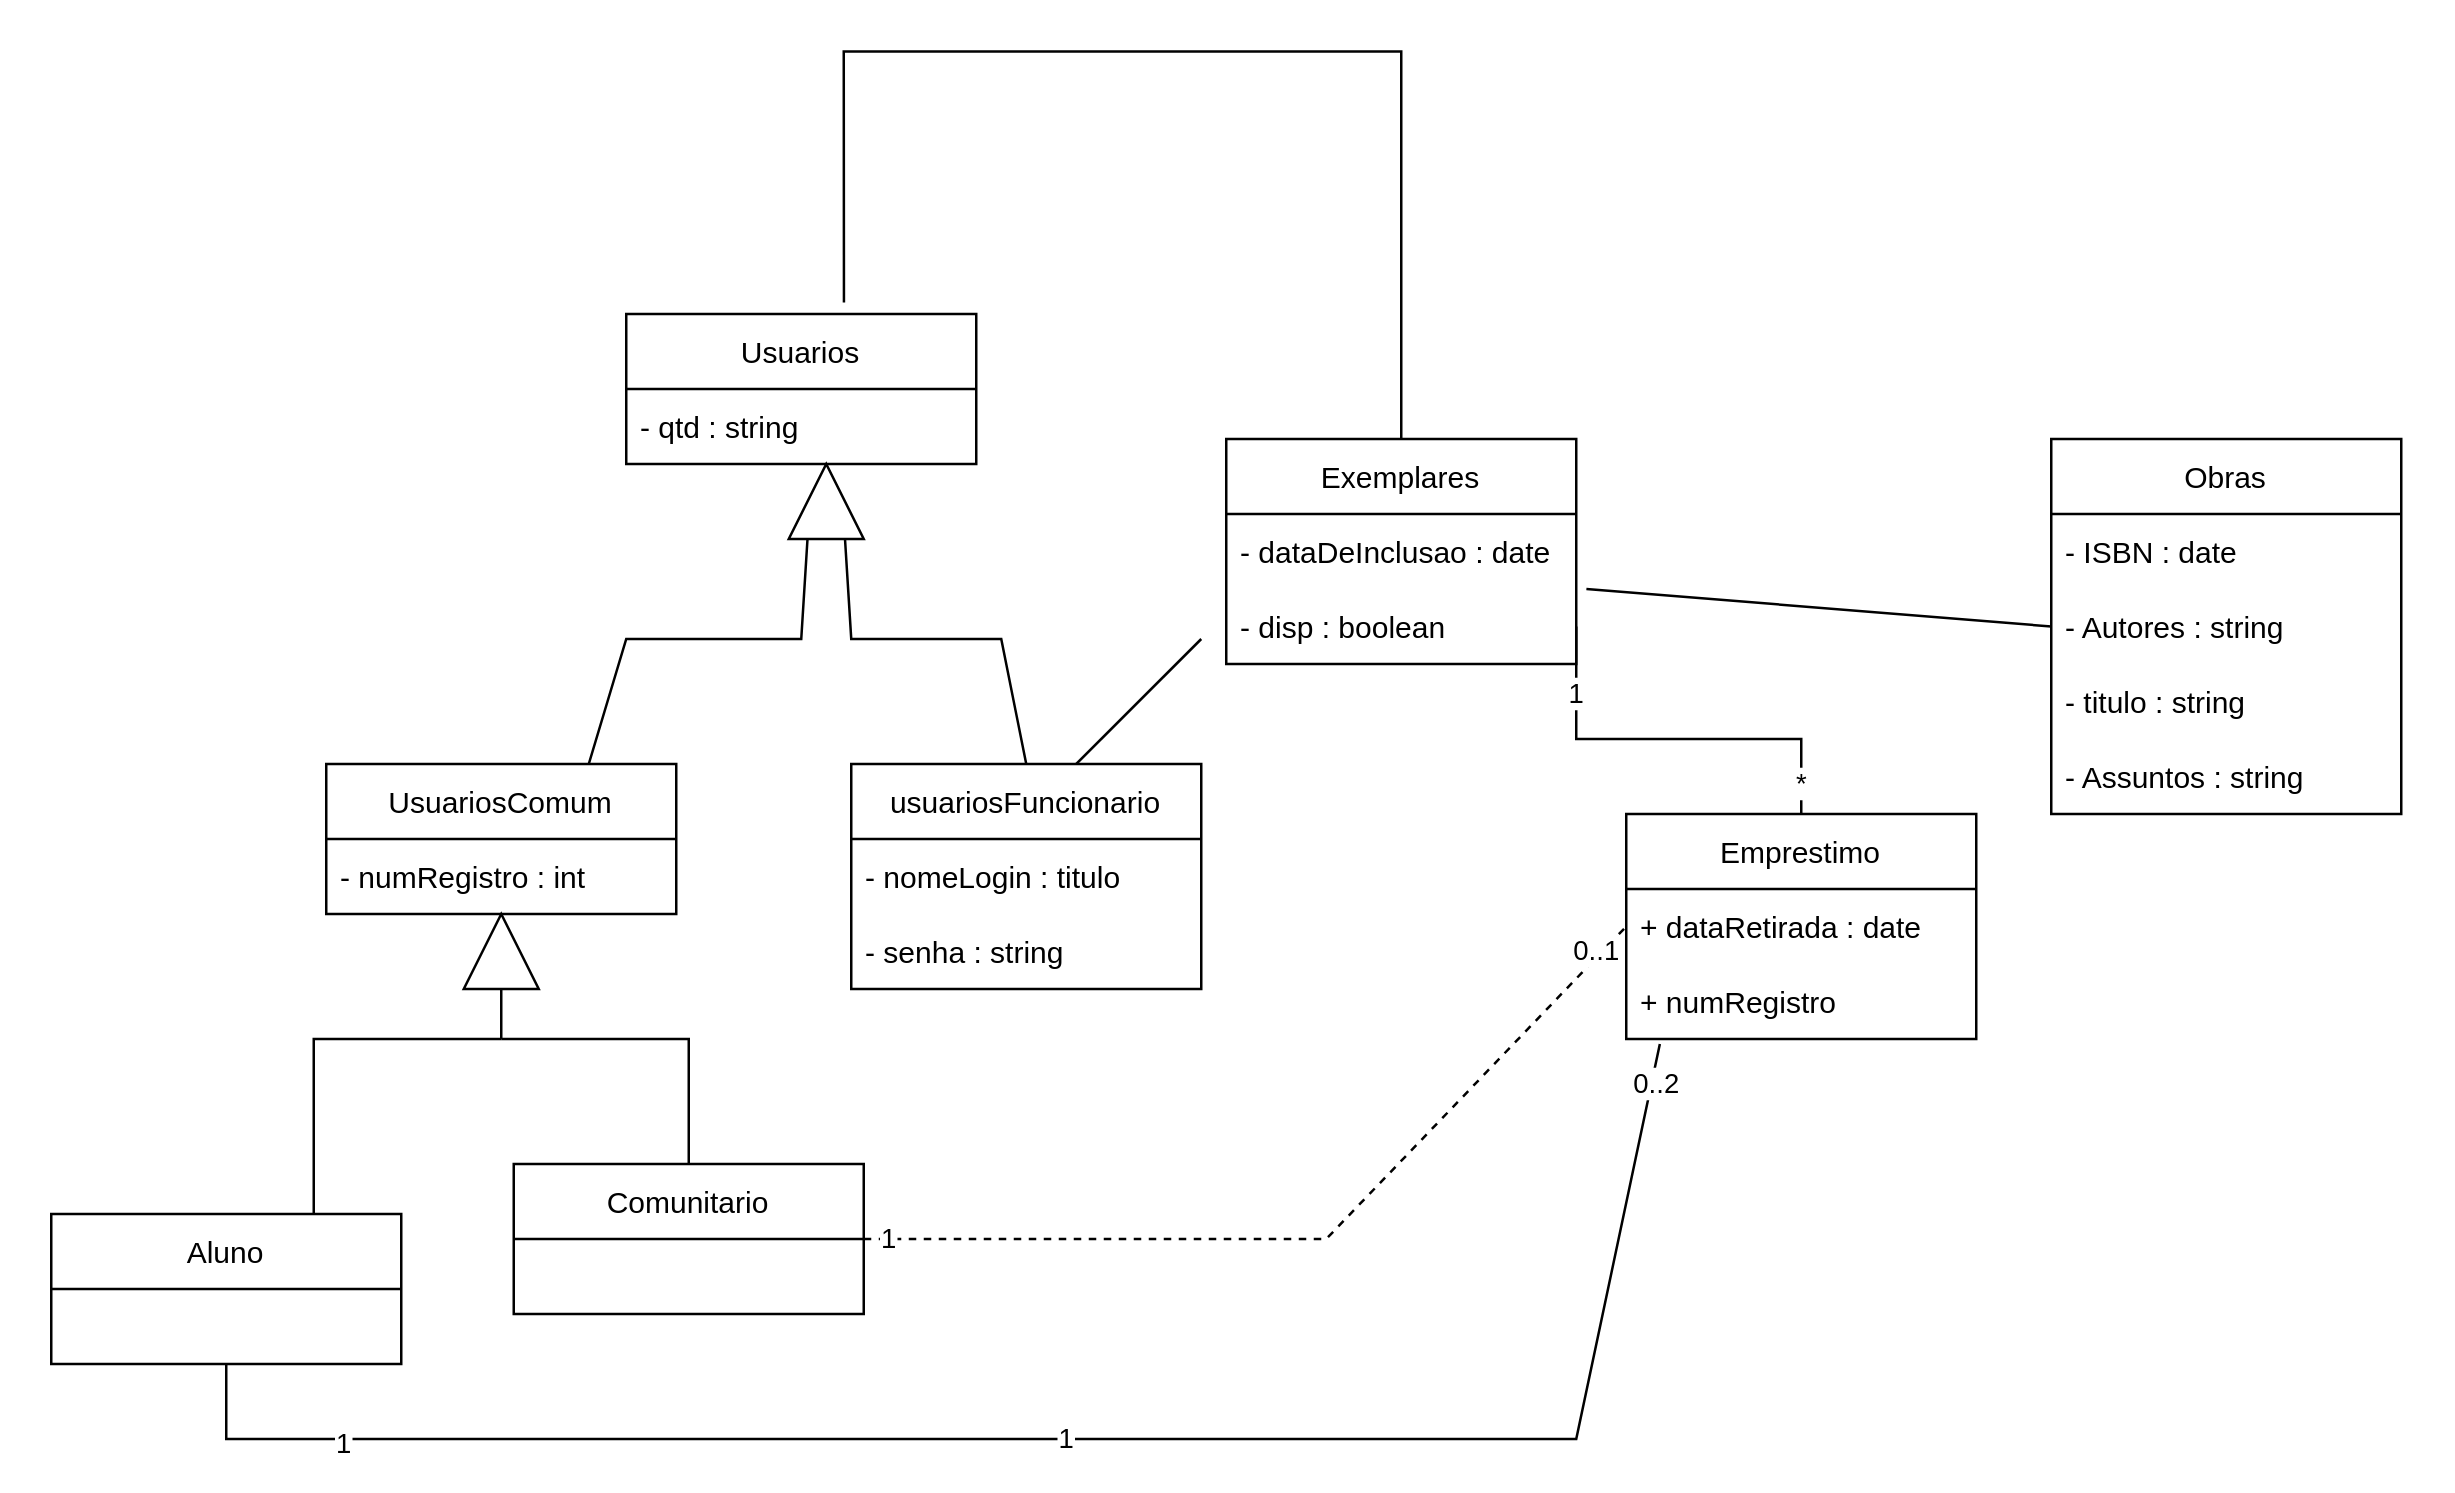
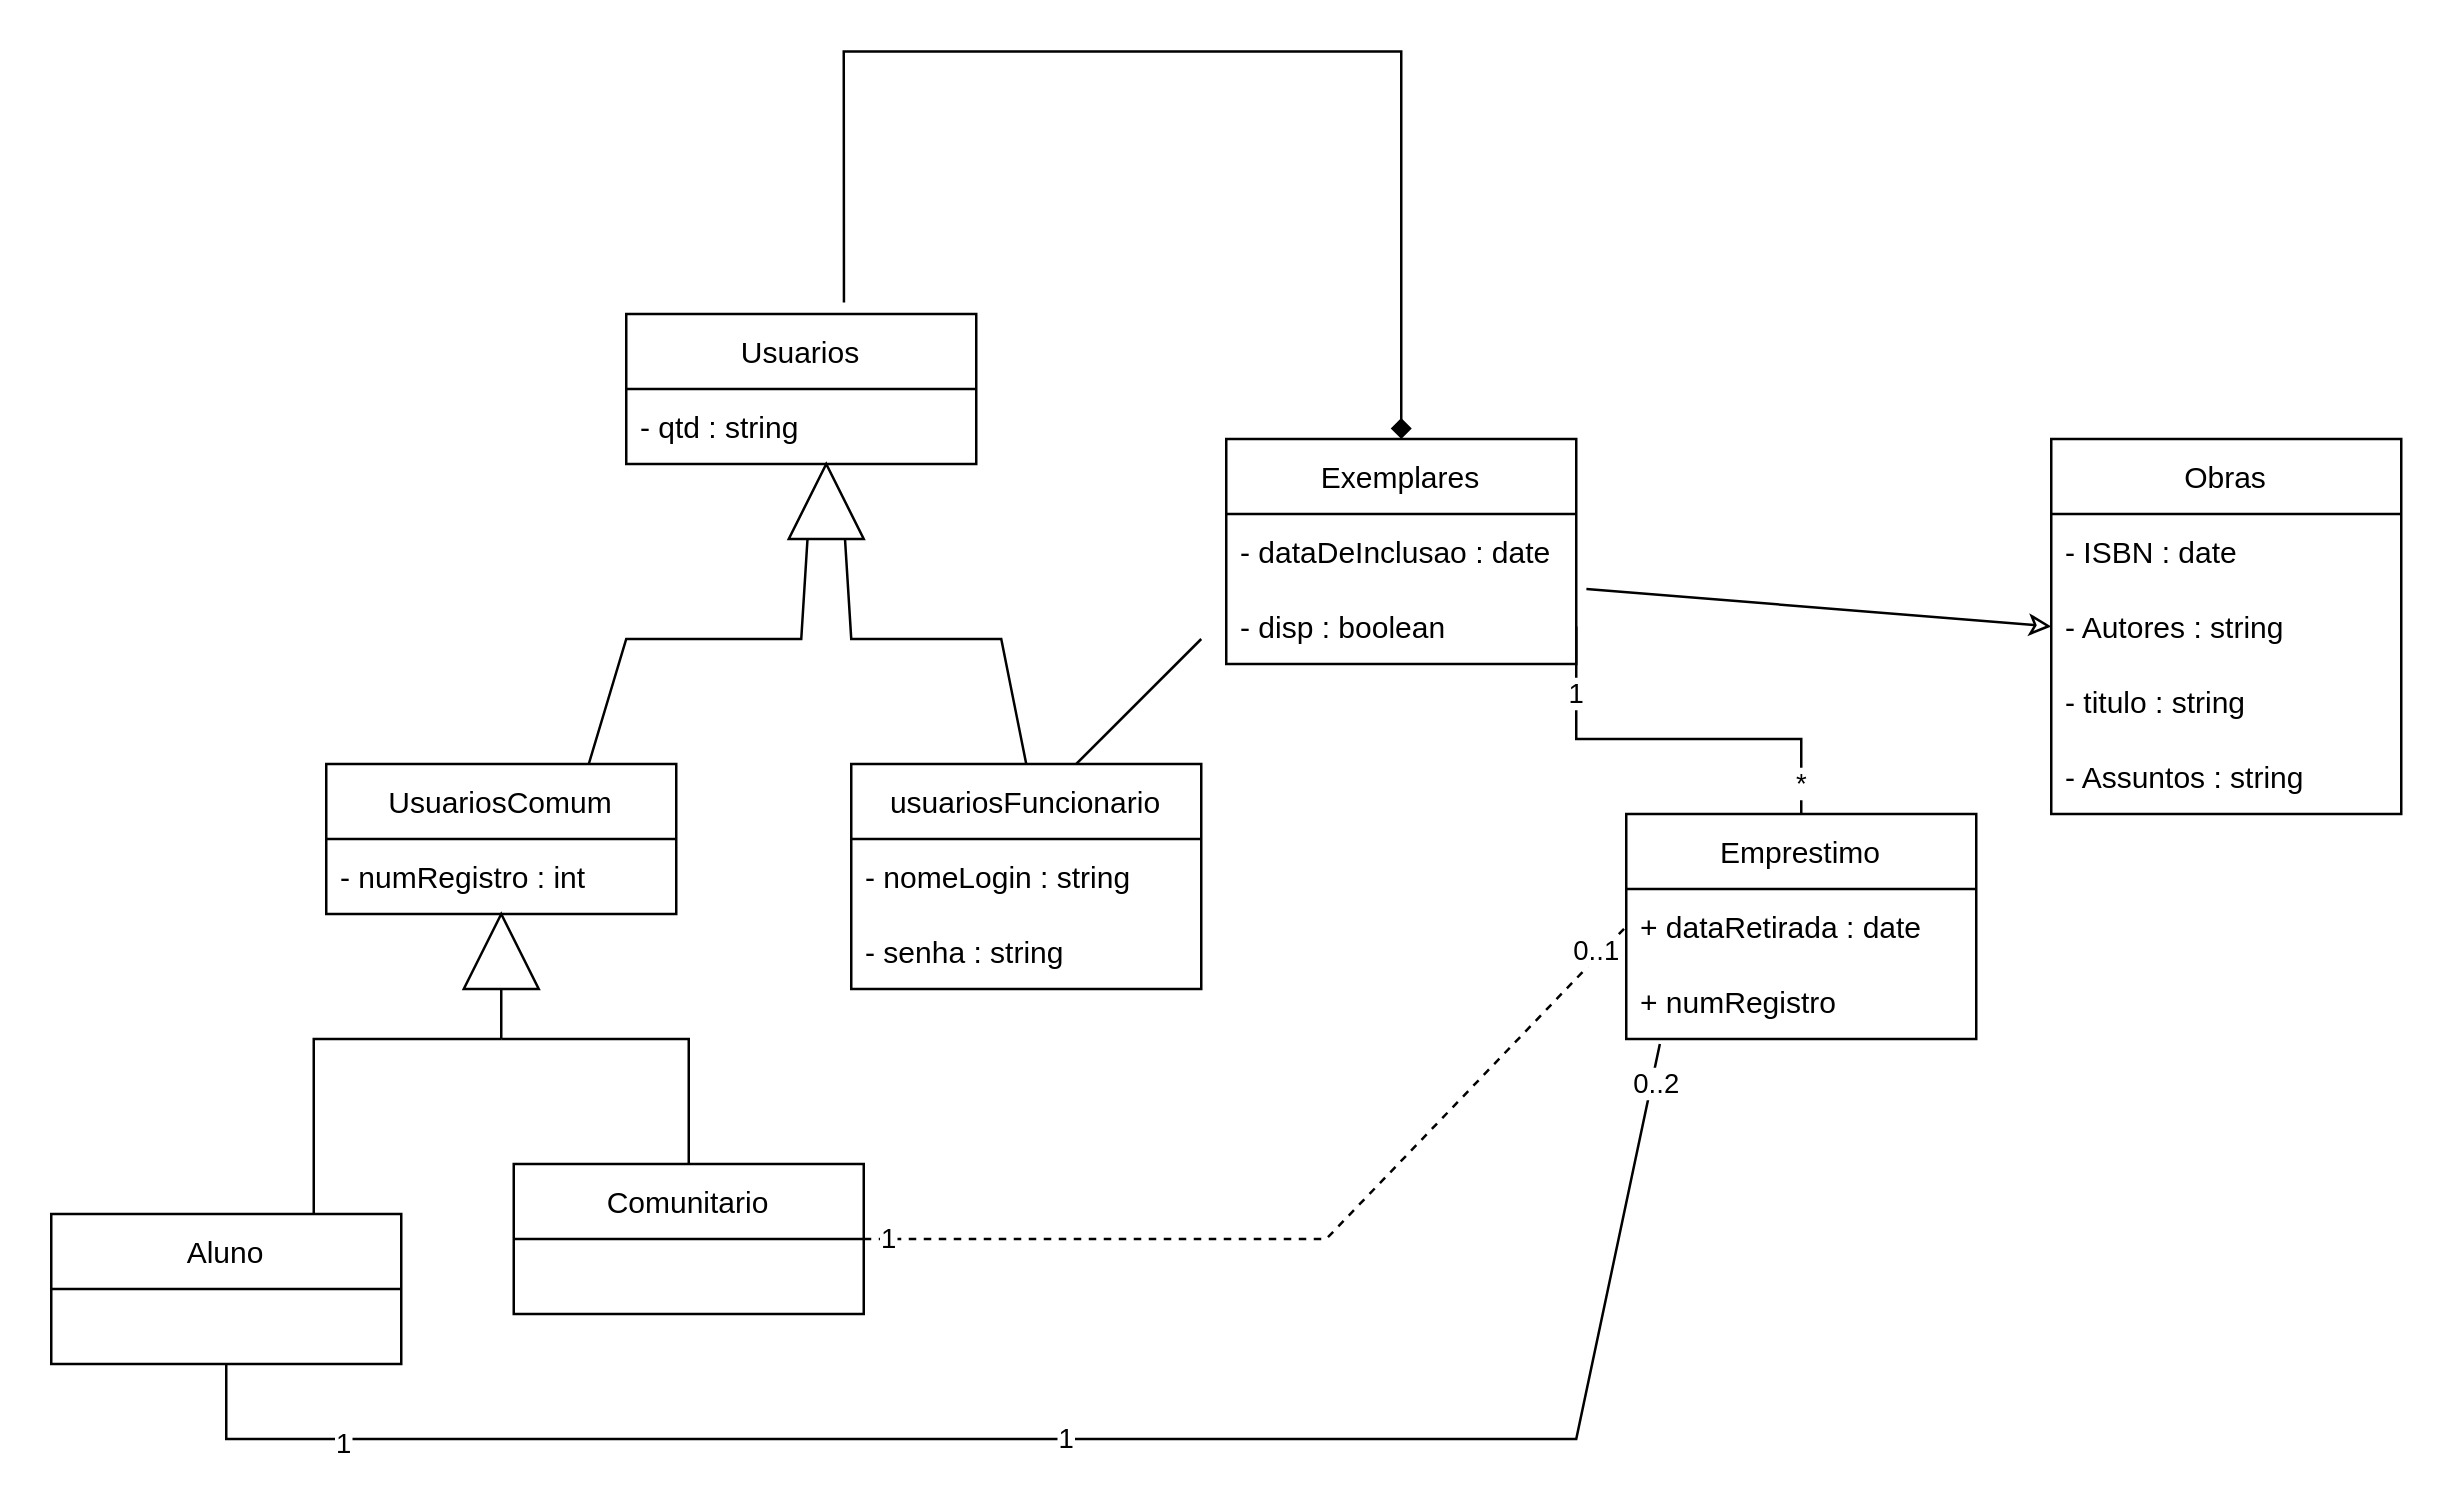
edge "Usuarios" -- "Exemplares": arrowhead none -> diamond
edge "- disp : boolean" -- "- Autores : string": arrowhead none -> classic
node "- nomeLogin : titulo": label "- nomeLogin : titulo" -> "- nomeLogin : string"
